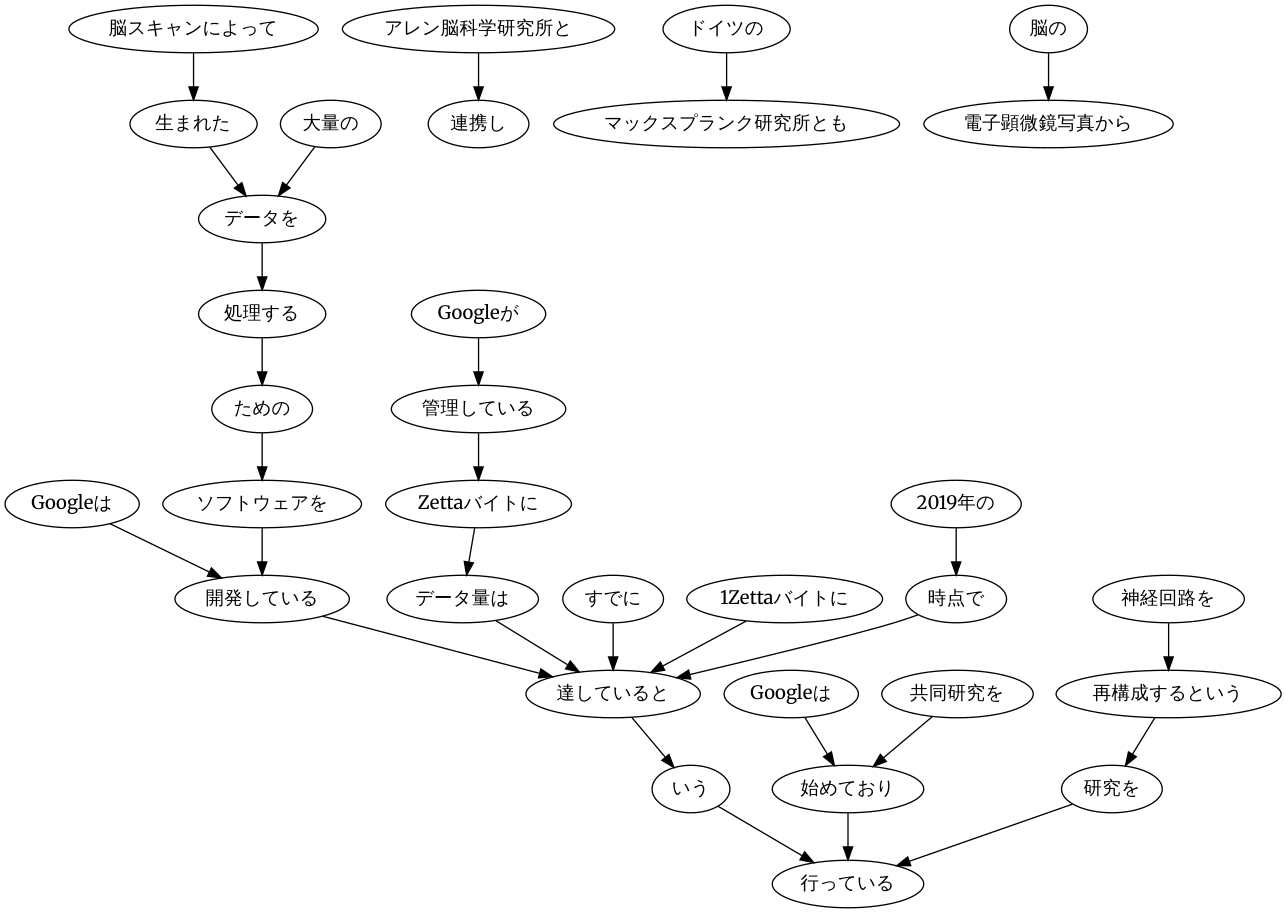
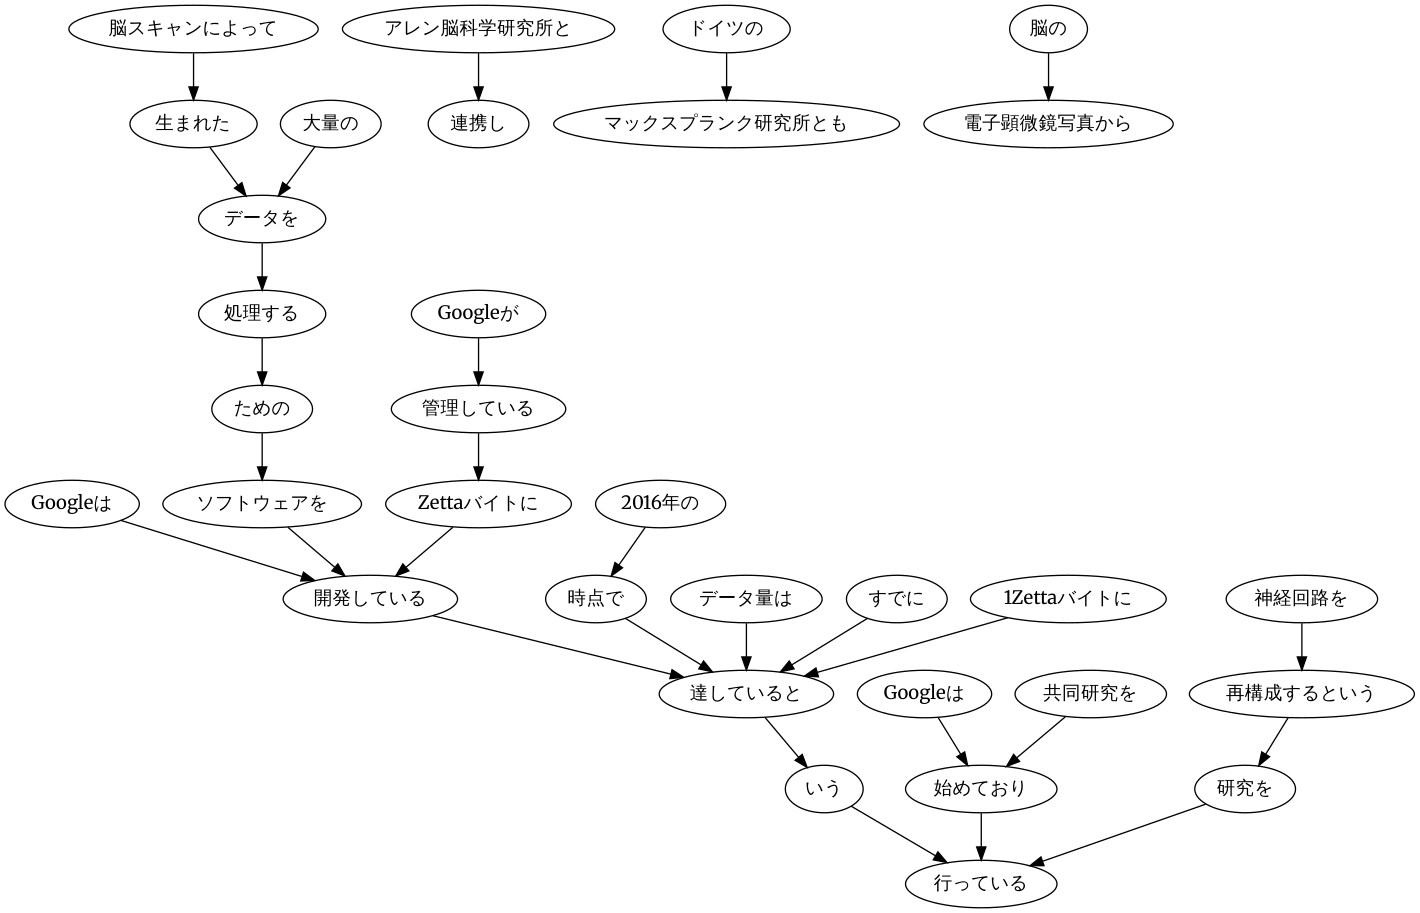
node "2019年の": label "2019年の" -> "2016年の"
edge "Zettaバイトに" -> "データ量は": now "Zettaバイトに" -> "開発している"
